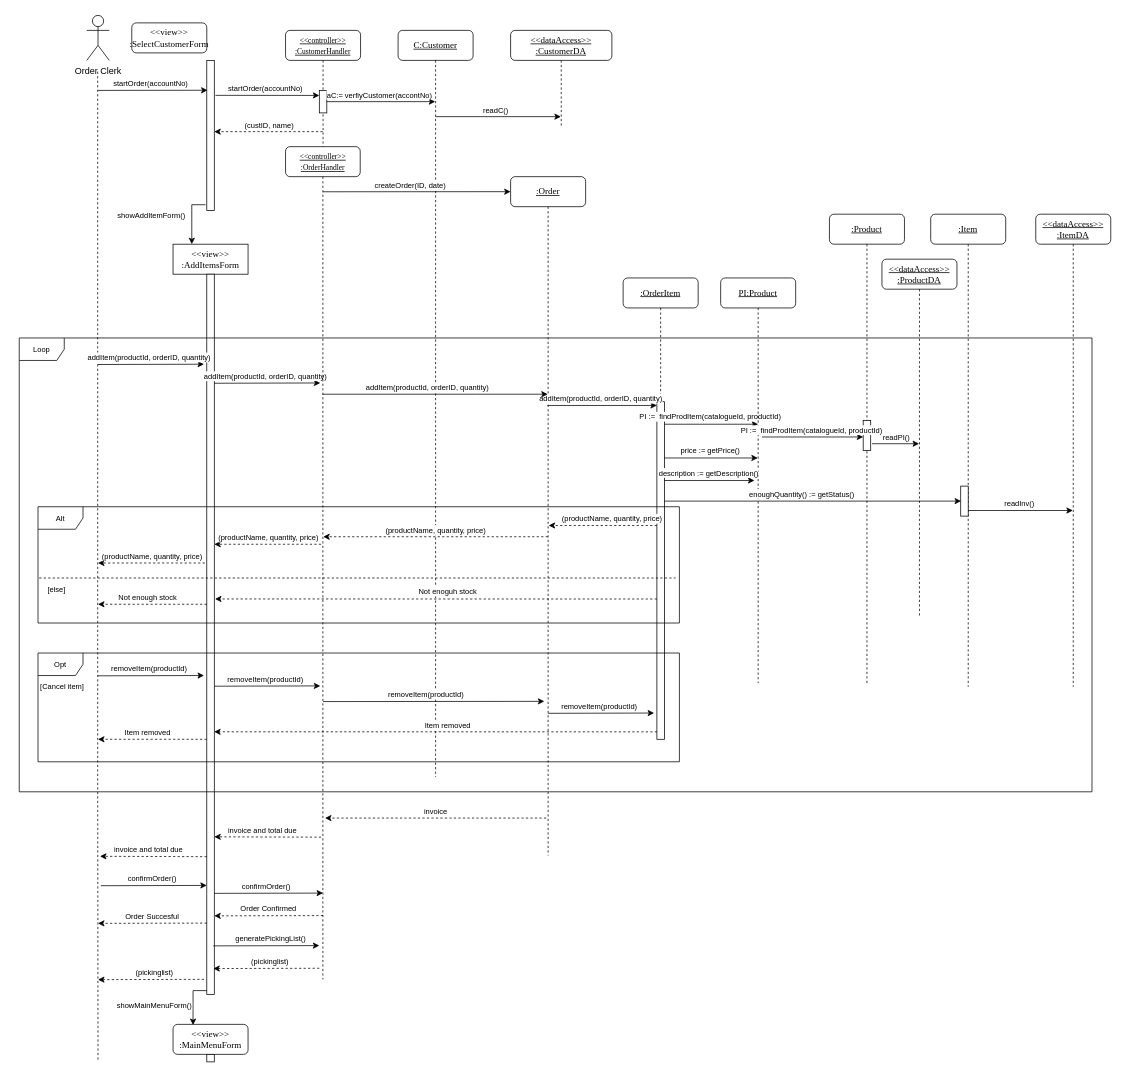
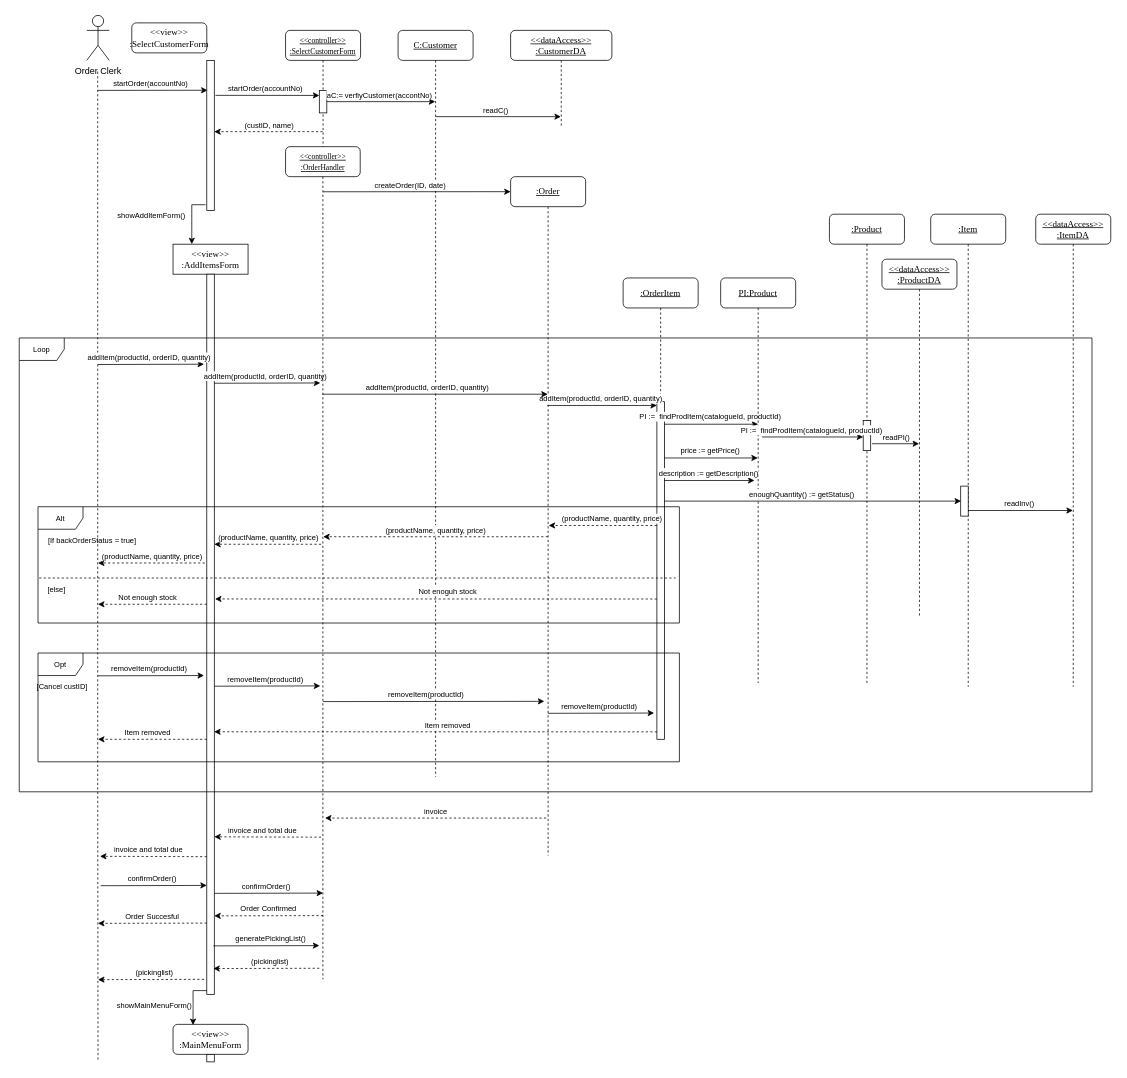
node "<<controller>> :CustomerHandler": label "<<controller>> :CustomerHandler" -> "<<controller>> :SelectCustomerForm"
node "[If backOrderStatus = true]": added
node "[Cancel item]": label "[Cancel item]" -> "[Cancel custID]"
